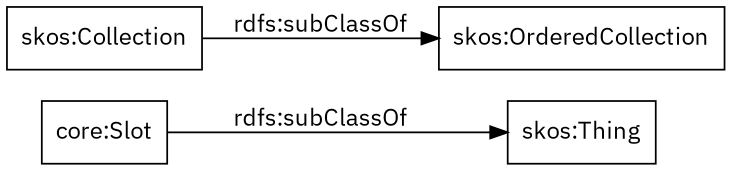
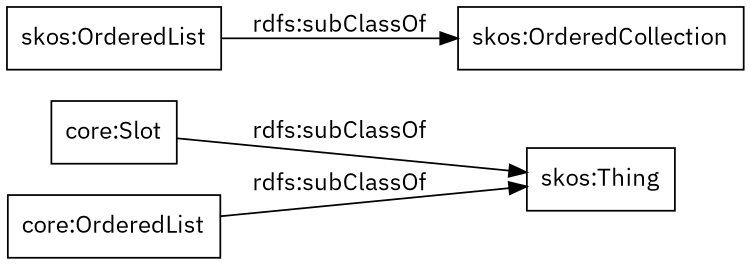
node "skos:Collection": label "skos:Collection" -> "skos:OrderedList"
node "core:OrderedList": added
